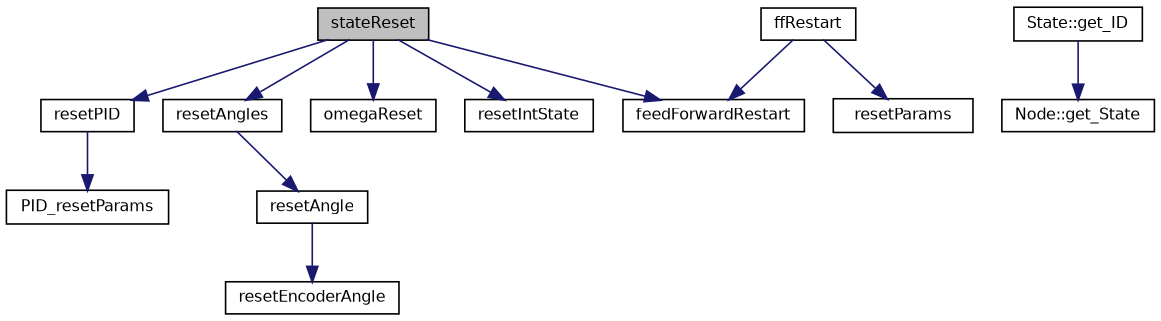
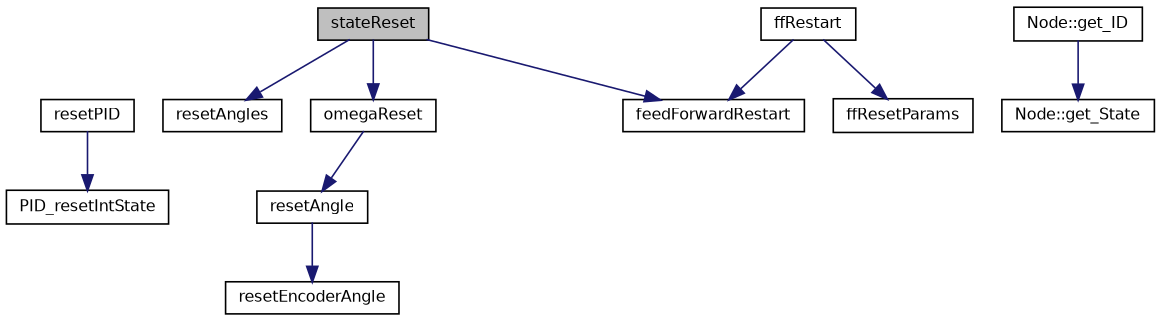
node "State::get_ID": label "State::get_ID" -> "Node::get_ID"
edge "stateReset" -> "resetPID": removed
node "resetIntState": removed
node "resetParams": label "resetParams" -> "ffResetParams"
edge "resetAngles" -> "resetAngle": now "omegaReset" -> "resetAngle"
node "PID_resetParams": label "PID_resetParams" -> "PID_resetIntState"
